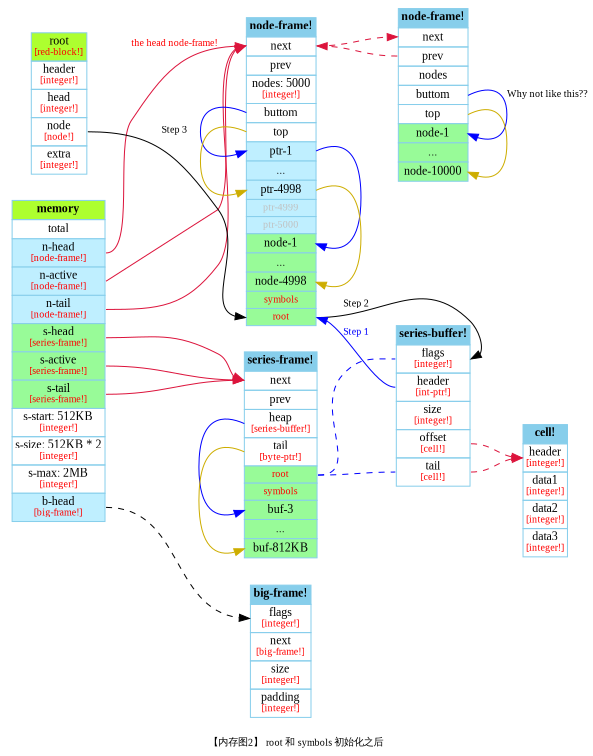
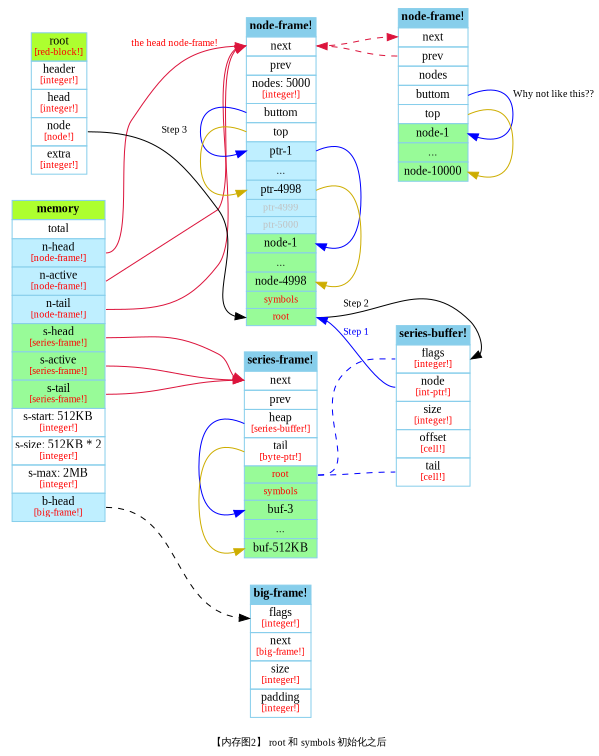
node "series-buffer!": text "header" -> "node"
node "cell!": removed
node "series-frame!": text "buf-812KB" -> "buf-512KB"
